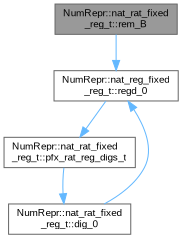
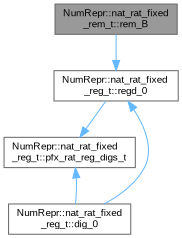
node "NumRepr::nat_rat_fixed _reg_t::rem_B": label "NumRepr::nat_rat_fixed _reg_t::rem_B" -> "NumRepr::nat_rat_fixed _rem_t::rem_B"
node "NumRepr::nat_reg_fixed _reg_t::regd_0": label "NumRepr::nat_reg_fixed _reg_t::regd_0" -> "NumRepr::nat_rat_fixed _reg_t::regd_0"
edge "NumRepr::nat_rat_fixed _reg_t::pfx_rat_reg_digs_t" -> "NumRepr::nat_rat_fixed _reg_t::dig_0": reversed
